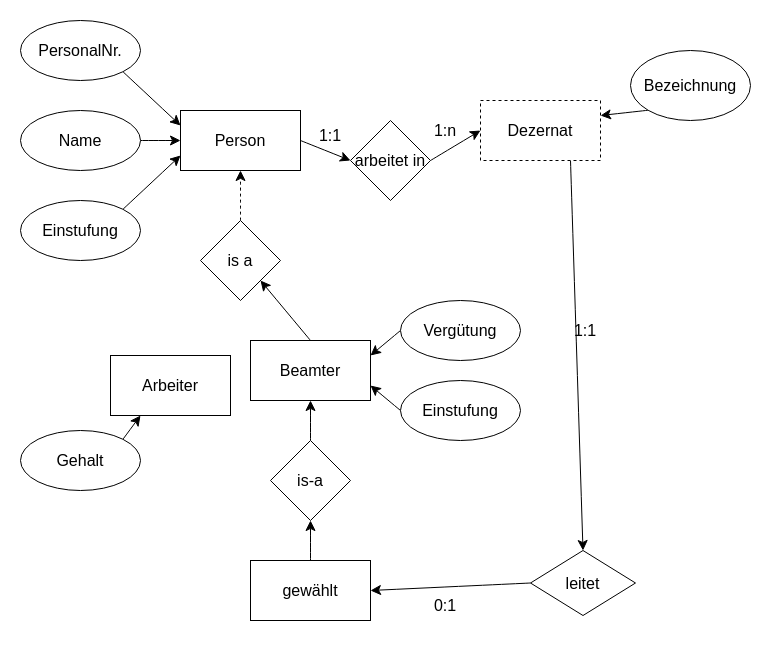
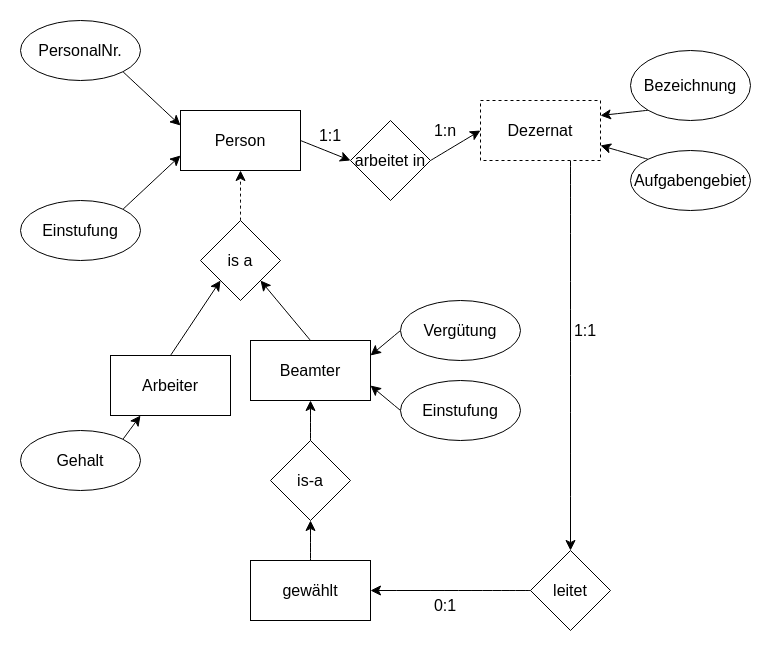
node "Name": removed
edge "Name" -> "Person": removed
edge "Aufgabengebiet" -> "Dezernat": added
node "Aufgabengebiet": added
edge "Arbeiter" -> "is a": added
node "leitet": size 105x65 -> 80x80
